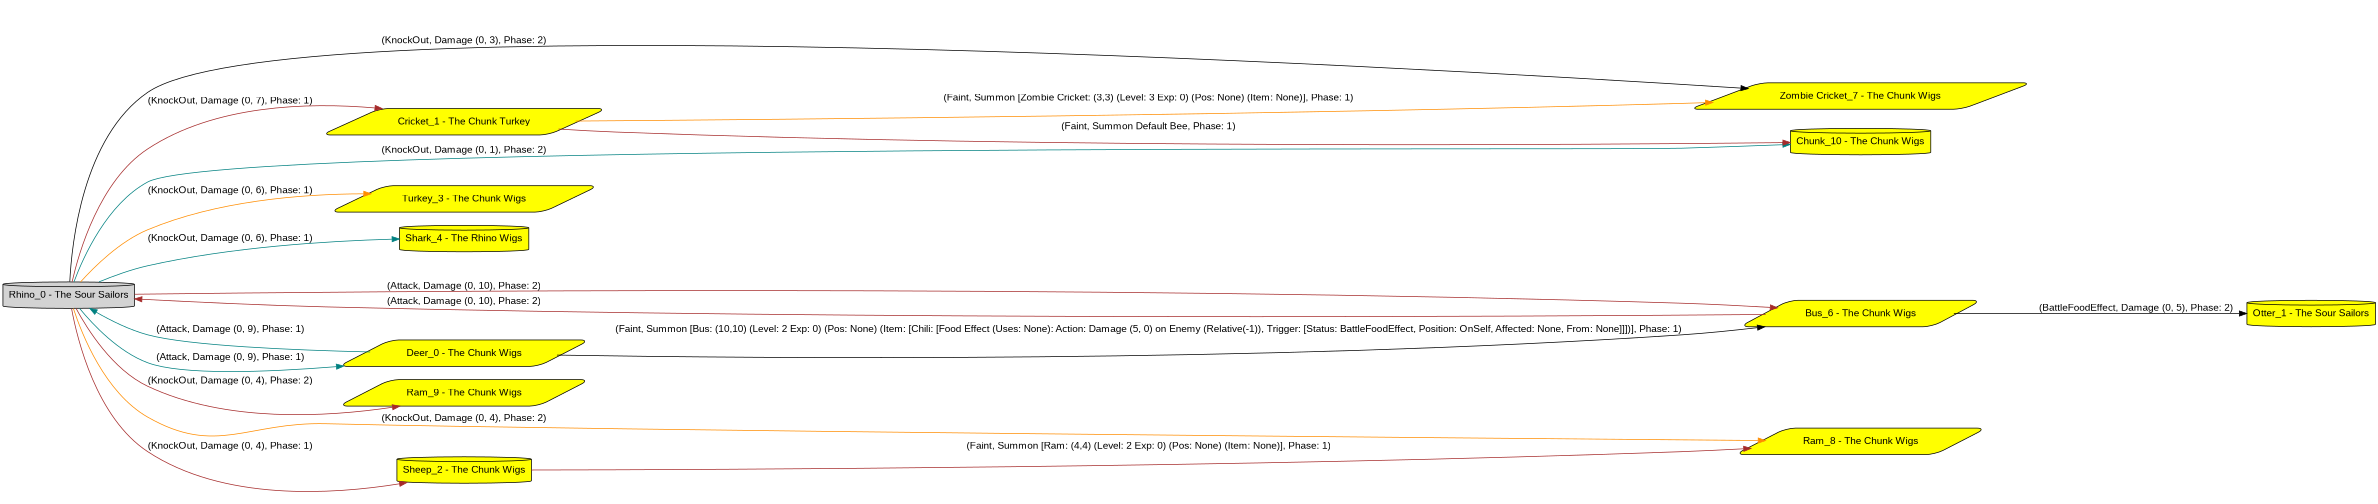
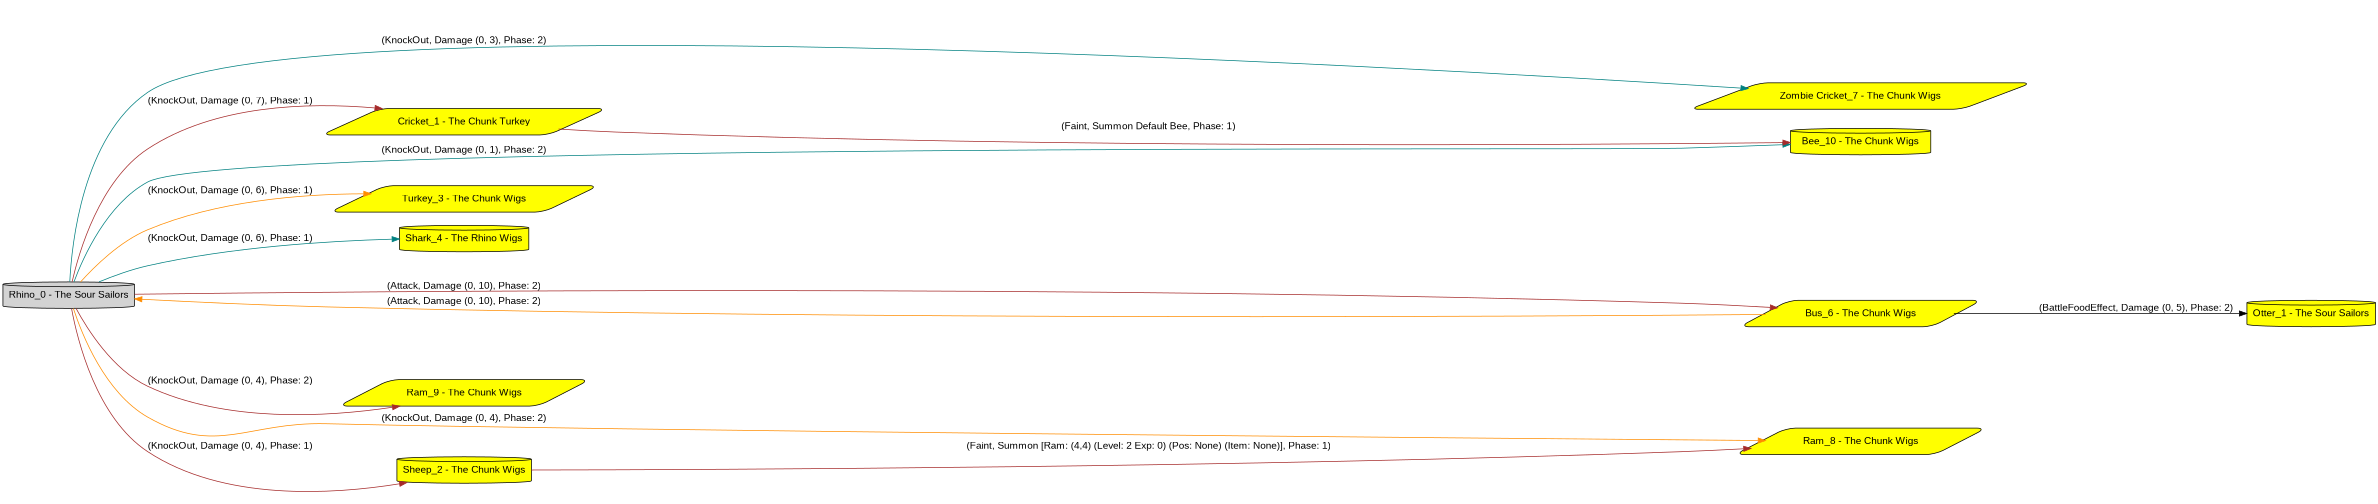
edge "Rhino_0 - The Sour Sailors" -> "Zombie Cricket_7 - The Chunk Wigs": color black -> teal
edge "Cricket_1 - The Chunk Turkey" -> "Zombie Cricket_7 - The Chunk Wigs": removed, label "(Faint, Summon [Zombie Cricket: (3,3) (Level: 3 Exp: 0) (Pos: None) (Item: None)], Phase: 1)"
node "Chunk_10 - The Chunk Wigs": label "Chunk_10 - The Chunk Wigs" -> "Bee_10 - The Chunk Wigs"
edge "Bus_6 - The Chunk Wigs" -> "Rhino_0 - The Sour Sailors": color brown -> darkorange
node "Deer_0 - The Chunk Wigs": removed
